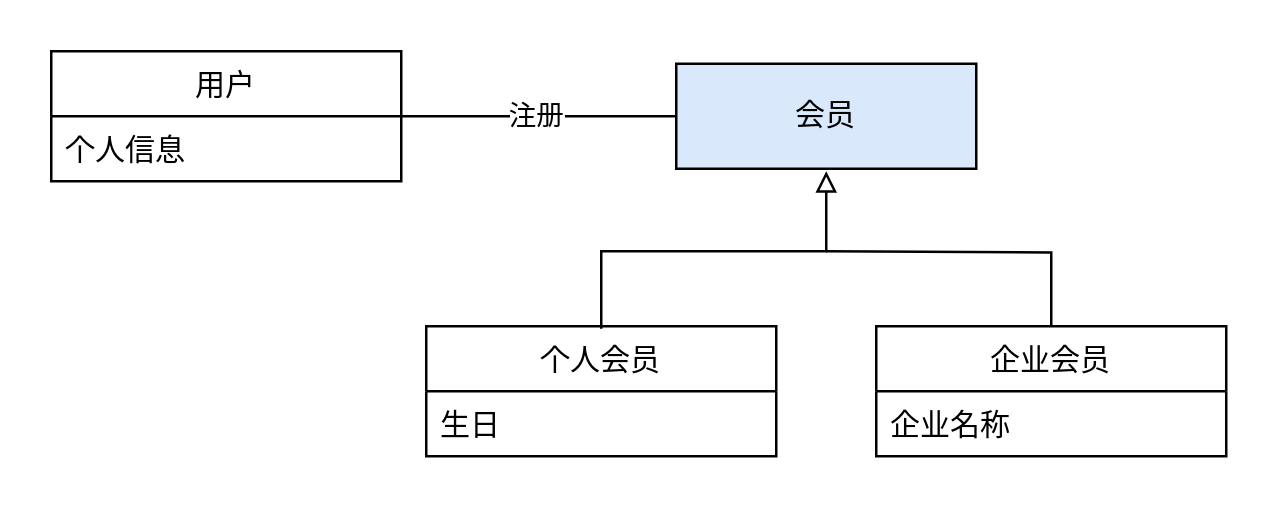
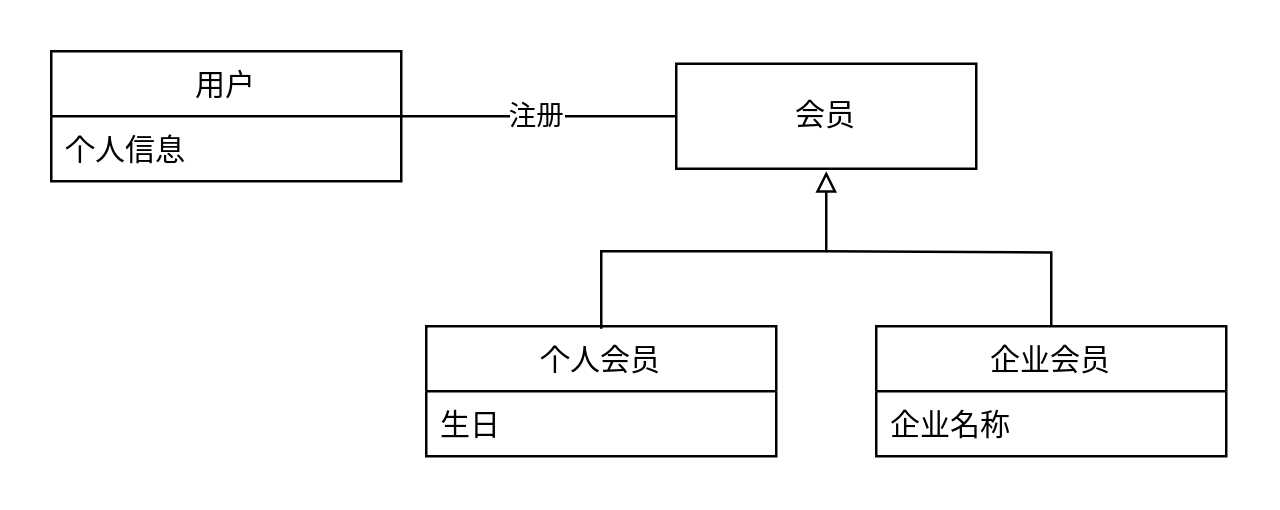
node "会员": fillcolor #dae8fc -> #ffffff
